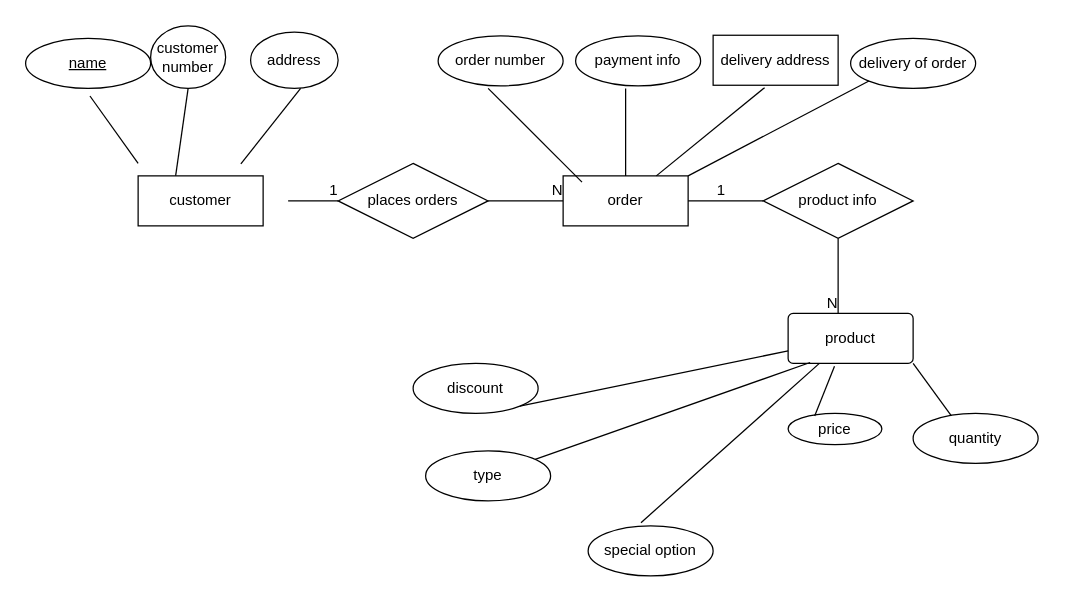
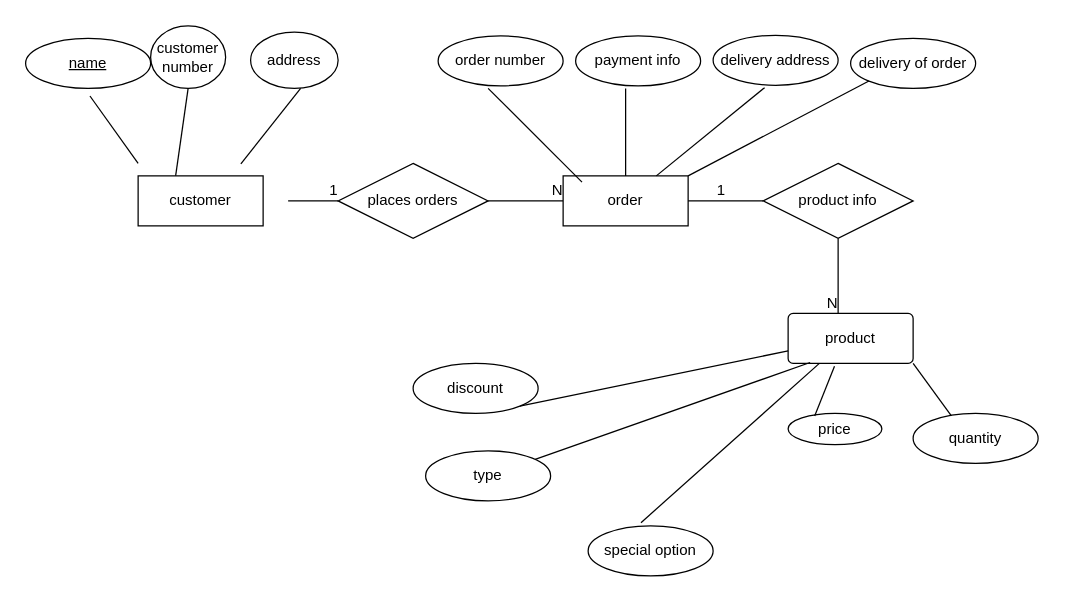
node "delivery address": shape rectangle -> ellipse
